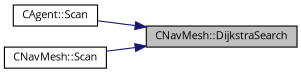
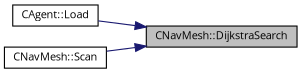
node "CAgent::Scan": label "CAgent::Scan" -> "CAgent::Load"
